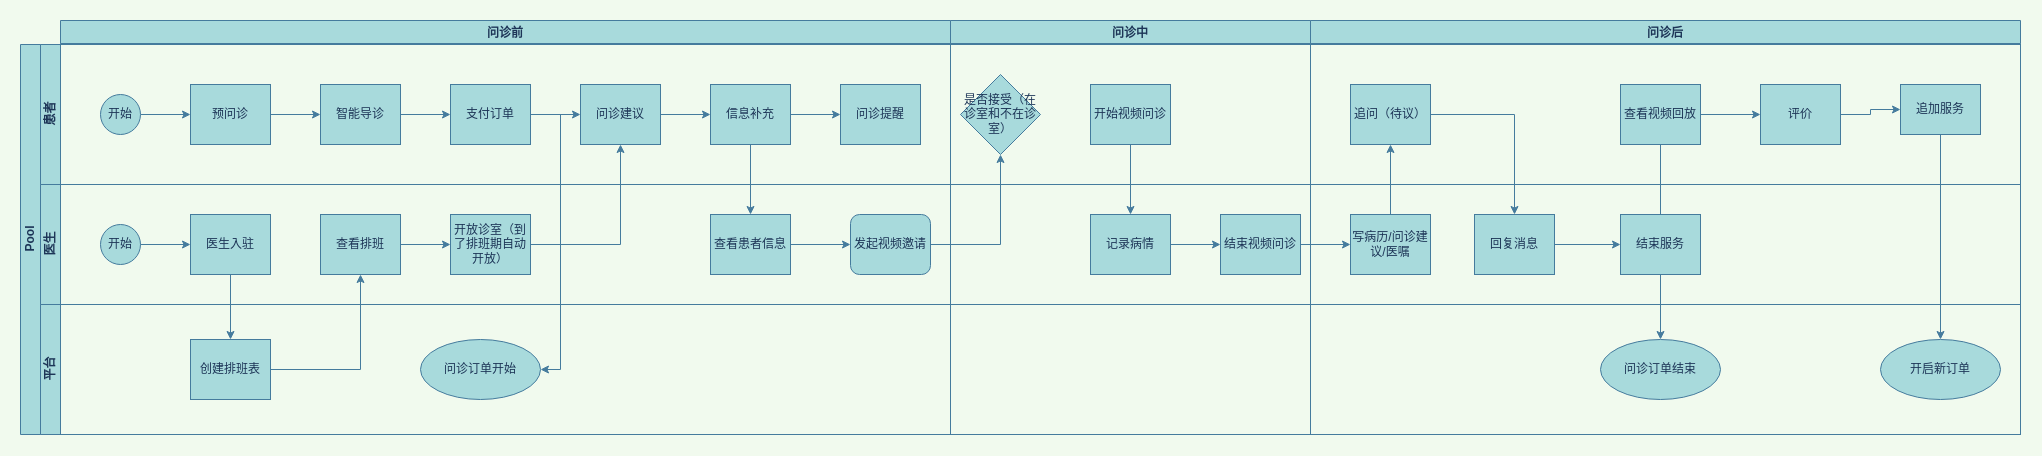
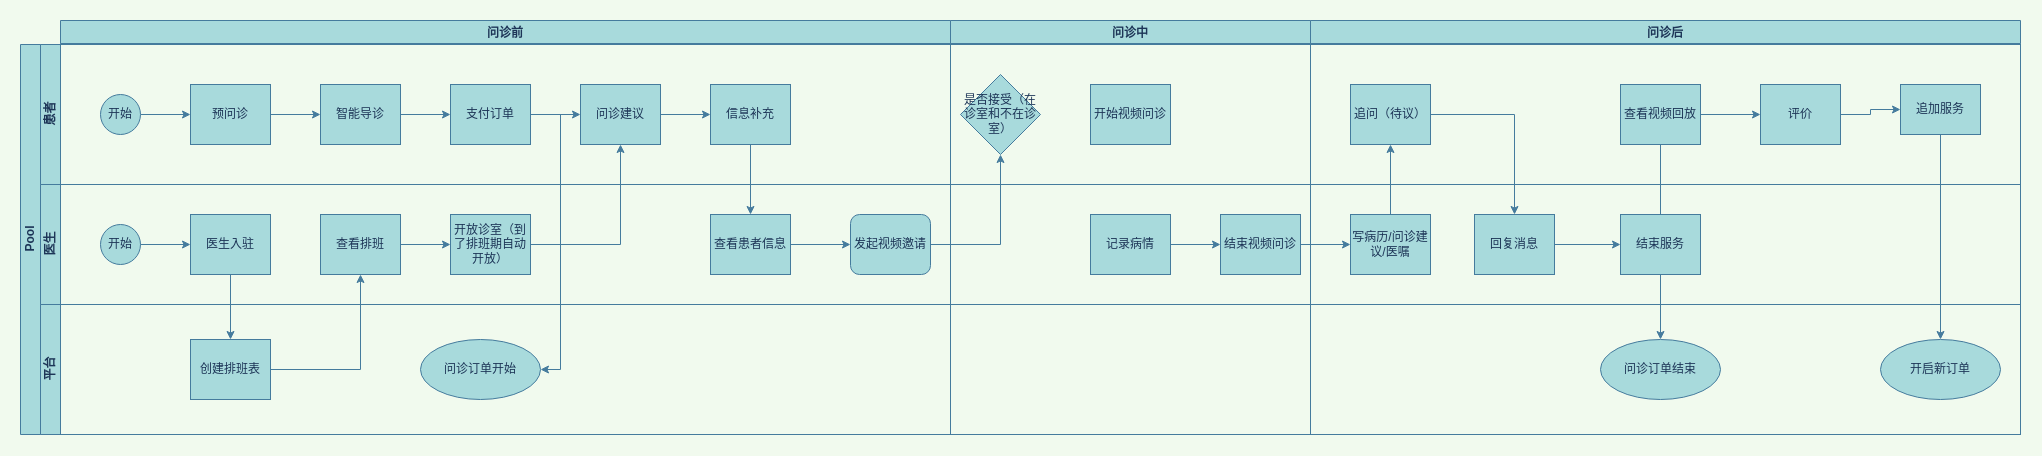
edge "信息补充" -> "问诊提醒": removed
node "问诊提醒": removed
edge "开始视频问诊" -> "记录病情": removed
